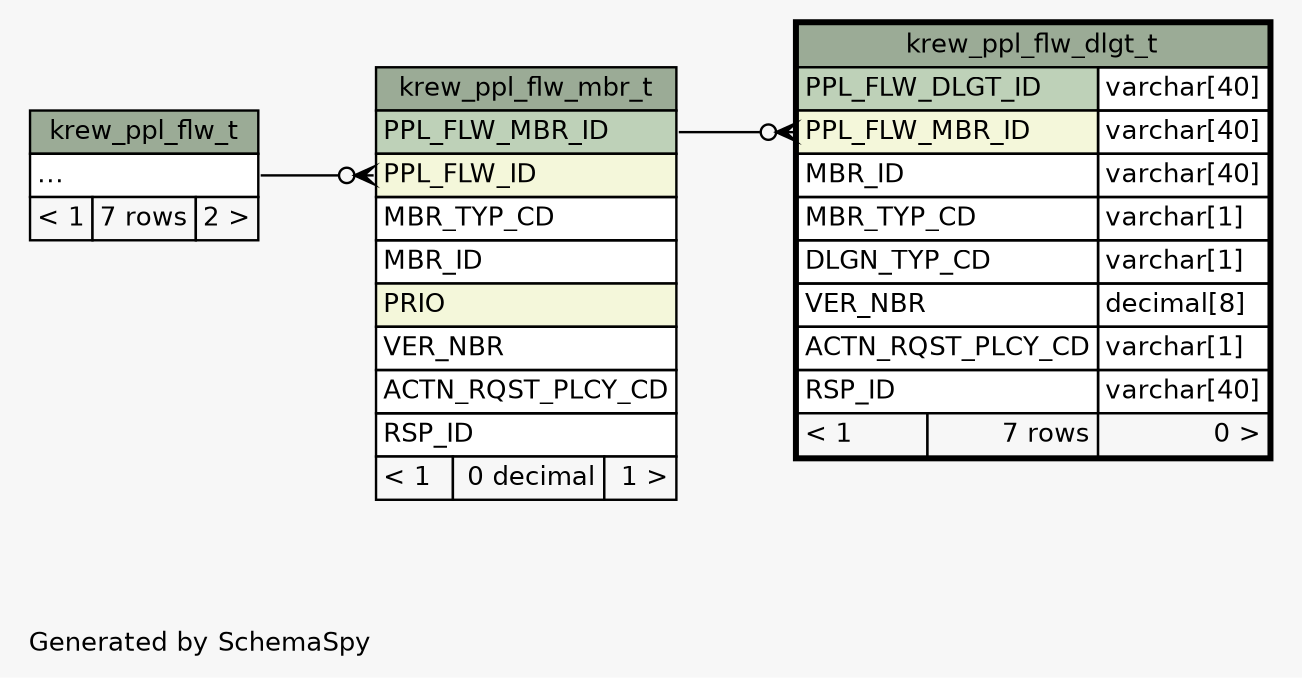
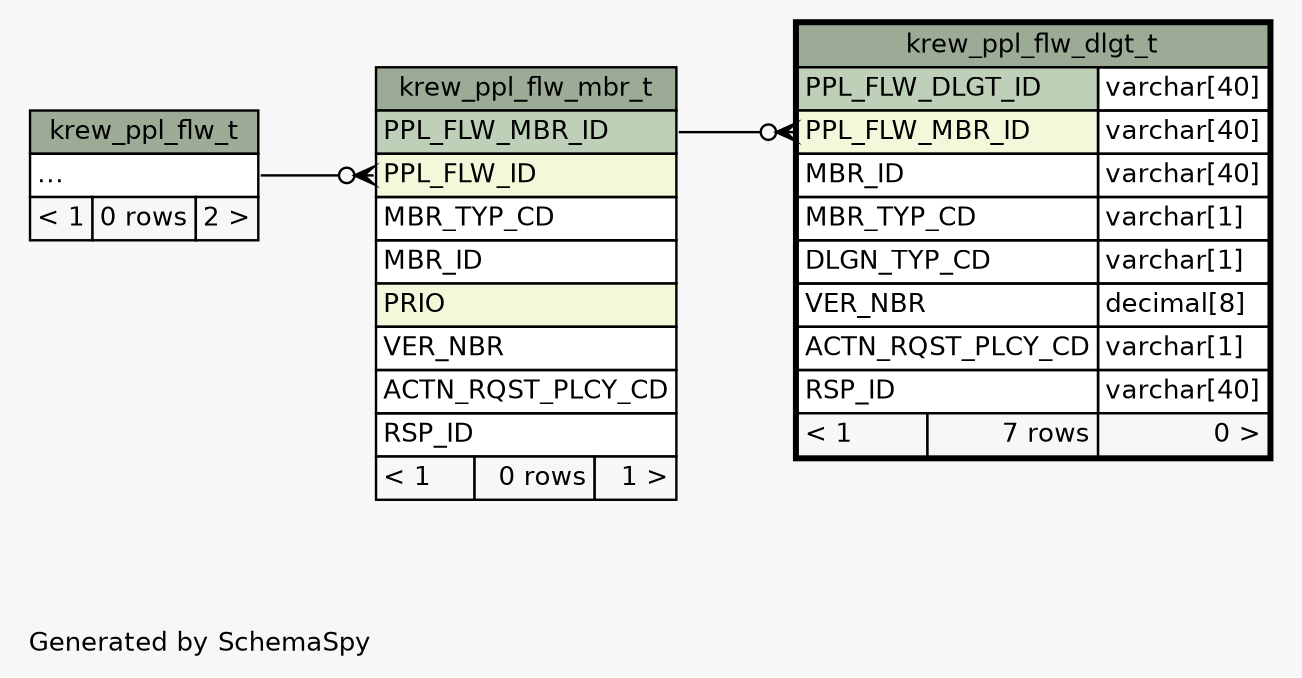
node "krew_ppl_flw_t": text "7 rows" -> "0 rows"
node "krew_ppl_flw_mbr_t": text "0 decimal" -> "0 rows"
